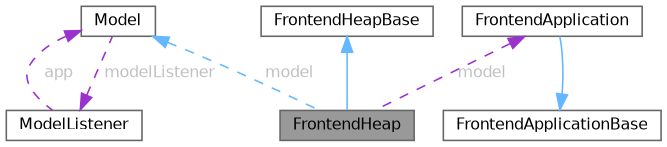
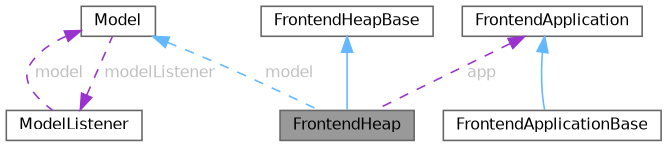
edge "FrontendApplication" -> "FrontendApplicationBase": reversed
edge "ModelListener" -> "Model": label " app" -> " model"
edge "FrontendHeap" -> "FrontendApplication": label " model" -> " app"
